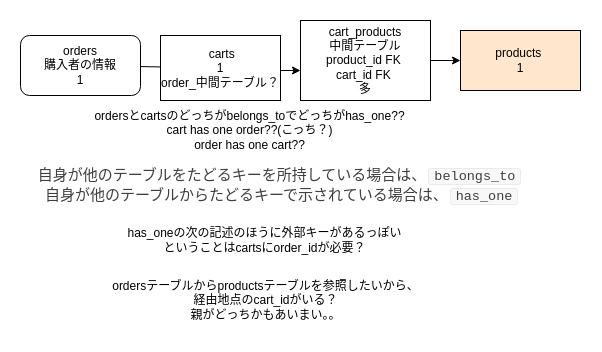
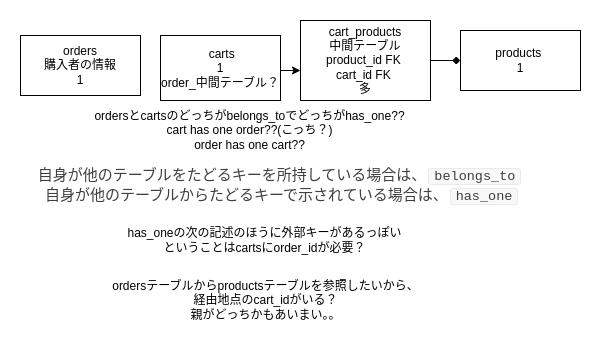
edge "cart_products 中間テーブル product_id FK cart_id FK 多" -> "products 1": arrowhead classic -> diamond
node "products 1": fillcolor #ffe6cc -> #ffffff
node "orders 購入者の情報 1": shape rounded rectangle -> rectangle
edge "orders 購入者の情報 1" -- "carts 1 order_中間テーブル？": removed
